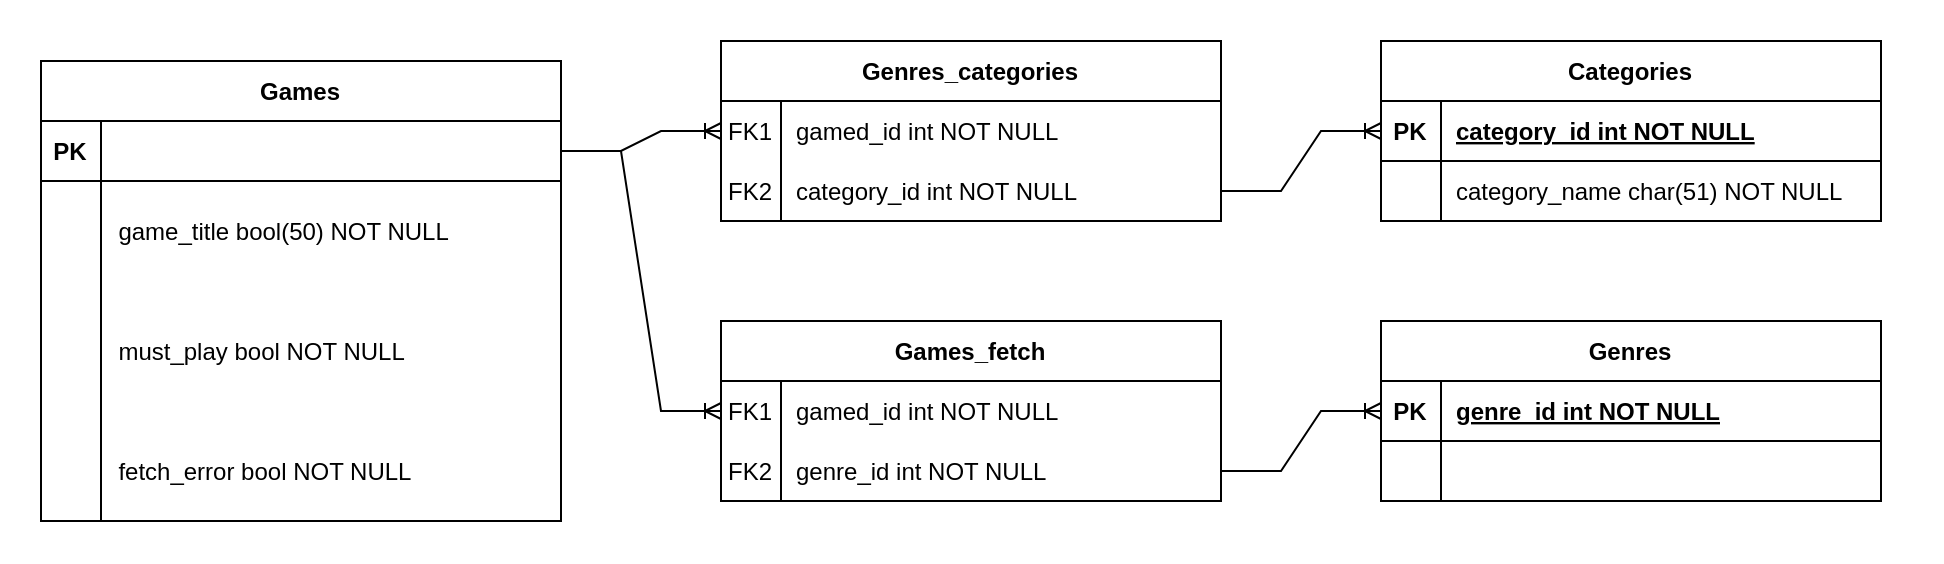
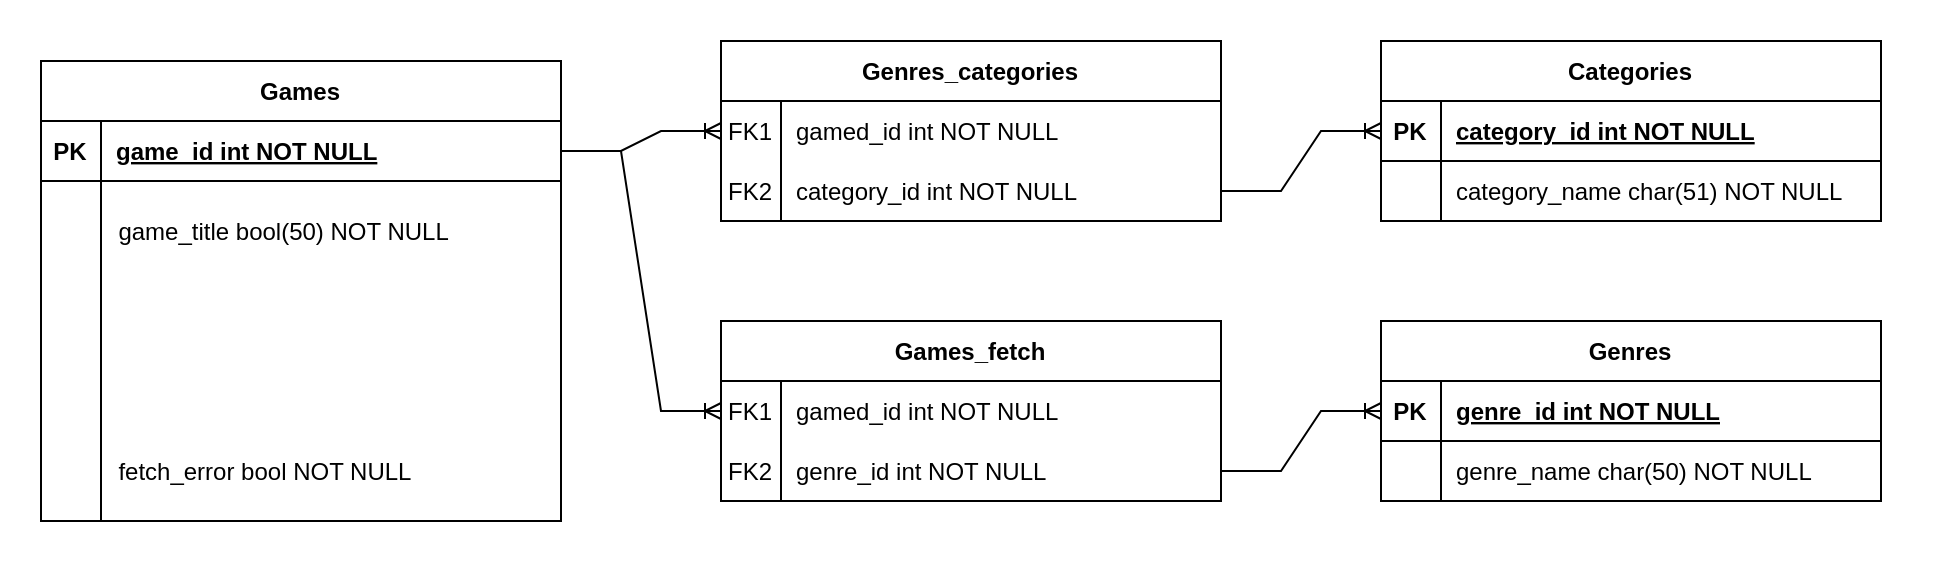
node "game_id int NOT NULL": added
node "must_play bool NOT NULL": removed
node "genre_name char(50) NOT NULL": added
